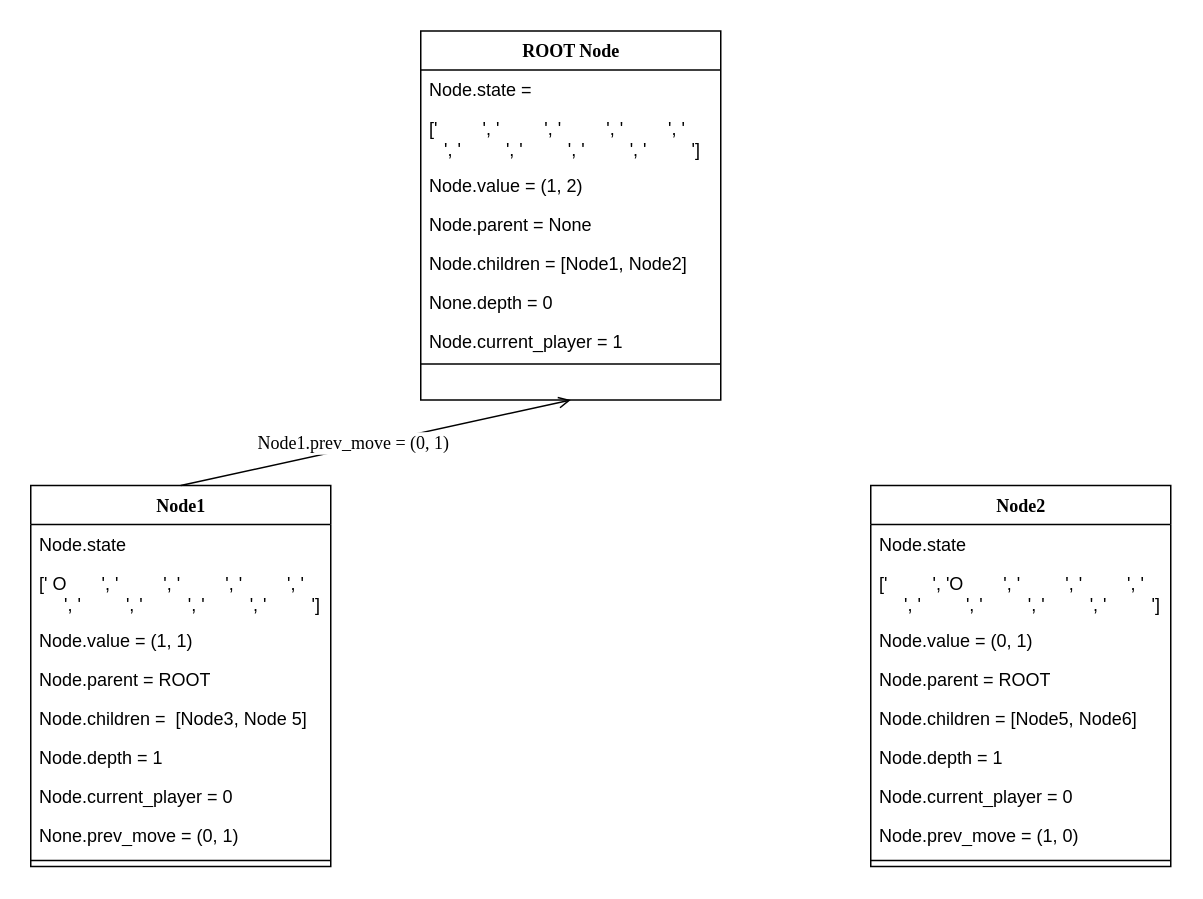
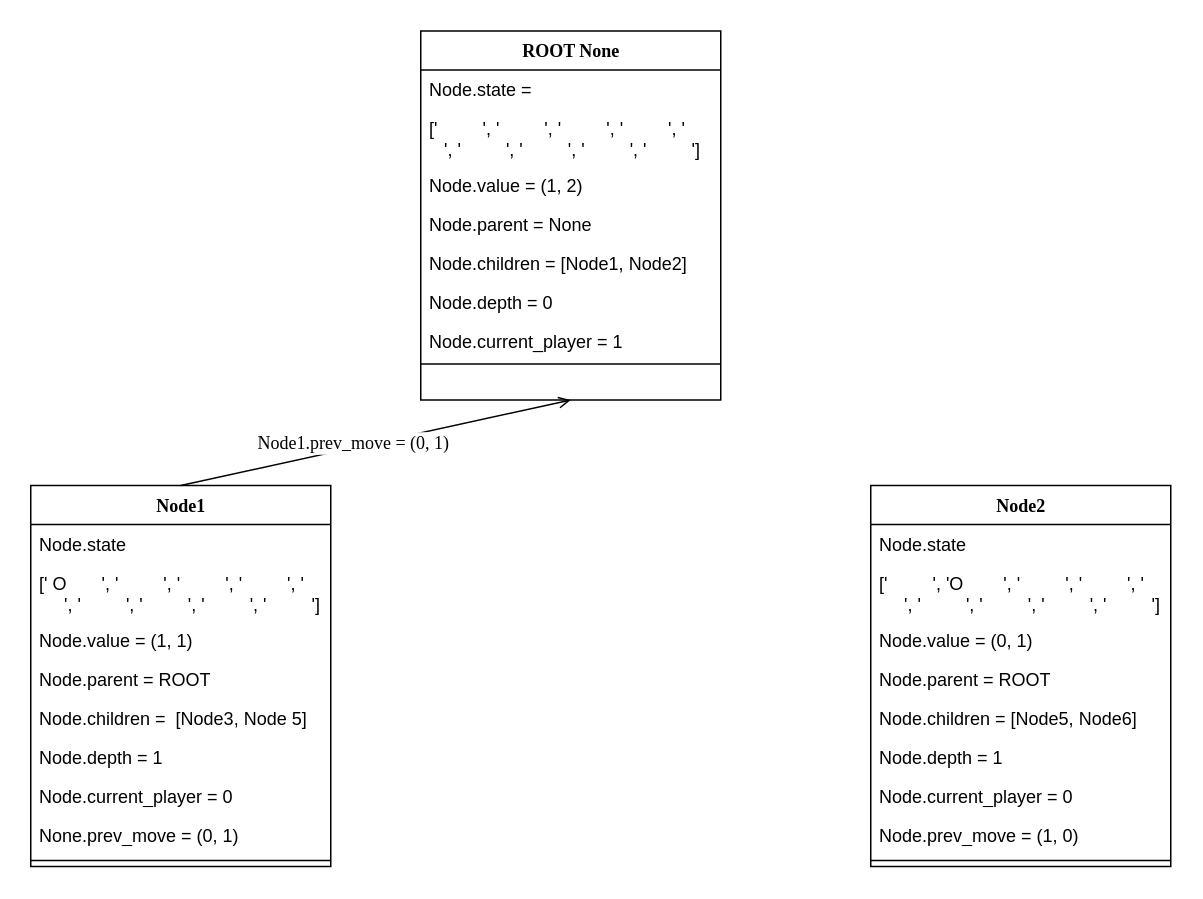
node "ROOT Node": label "ROOT Node" -> "ROOT None"
node "None.depth = 0": label "None.depth = 0" -> "Node.depth = 0"
